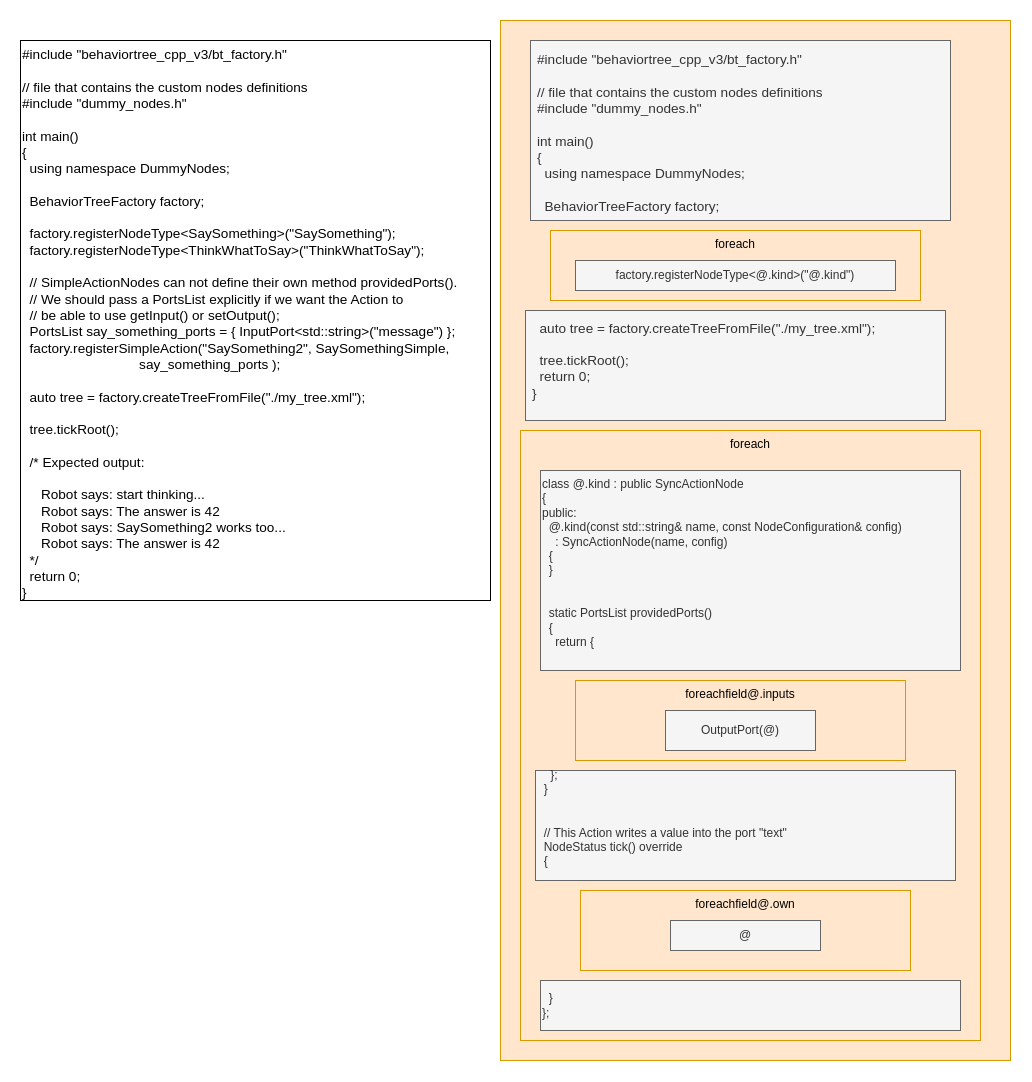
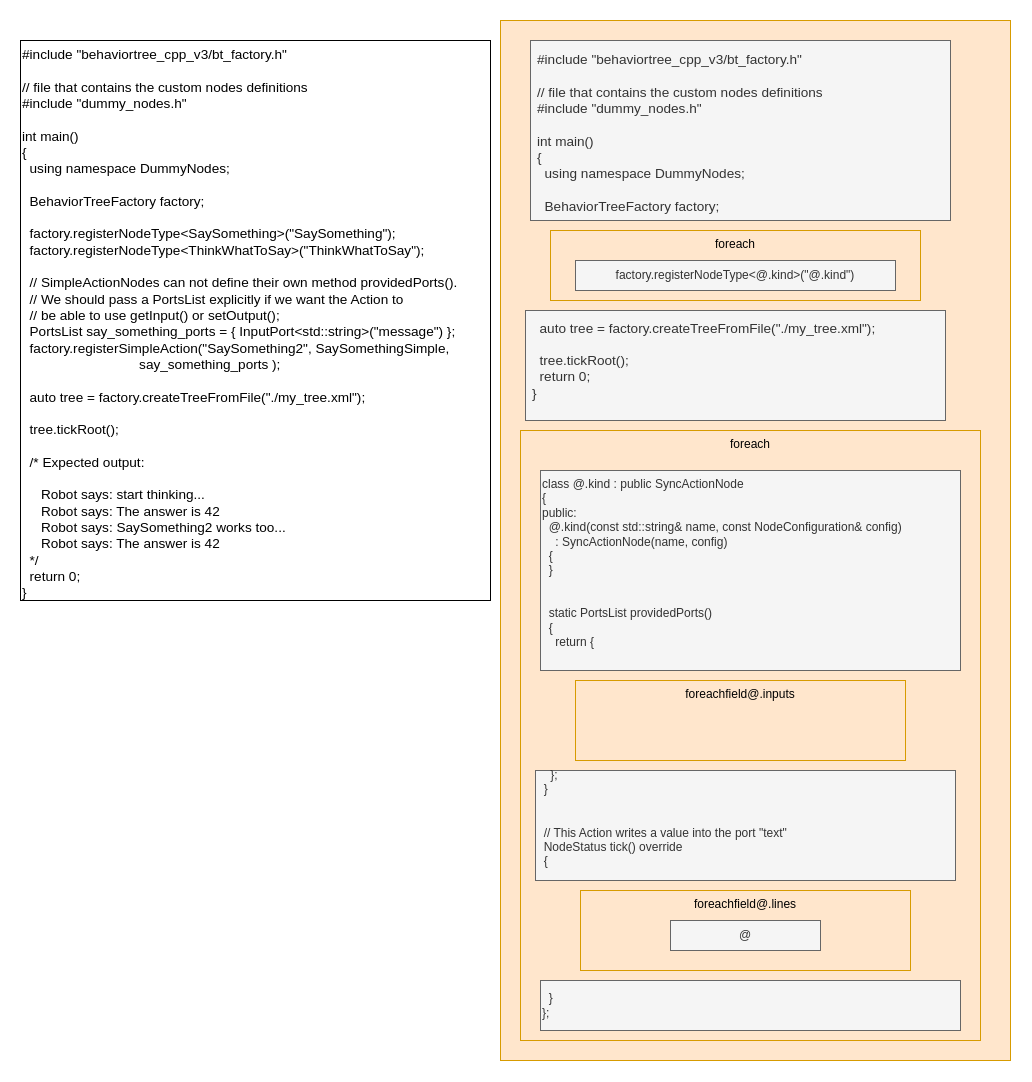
node "OutputPort(@)": removed
node "foreachfield@.own": label "foreachfield@.own" -> "foreachfield@.lines"
